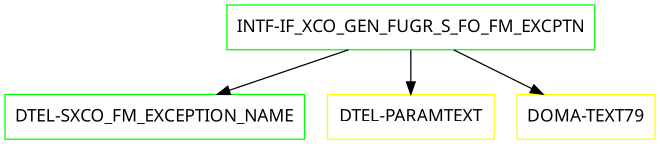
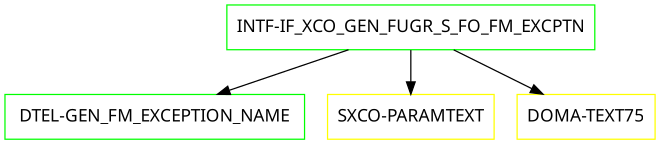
node "DTEL-SXCO_FM_EXCEPTION_NAME": label "DTEL-SXCO_FM_EXCEPTION_NAME" -> "DTEL-GEN_FM_EXCEPTION_NAME"
node "DTEL-PARAMTEXT": label "DTEL-PARAMTEXT" -> "SXCO-PARAMTEXT"
node "DOMA-TEXT79": label "DOMA-TEXT79" -> "DOMA-TEXT75"
